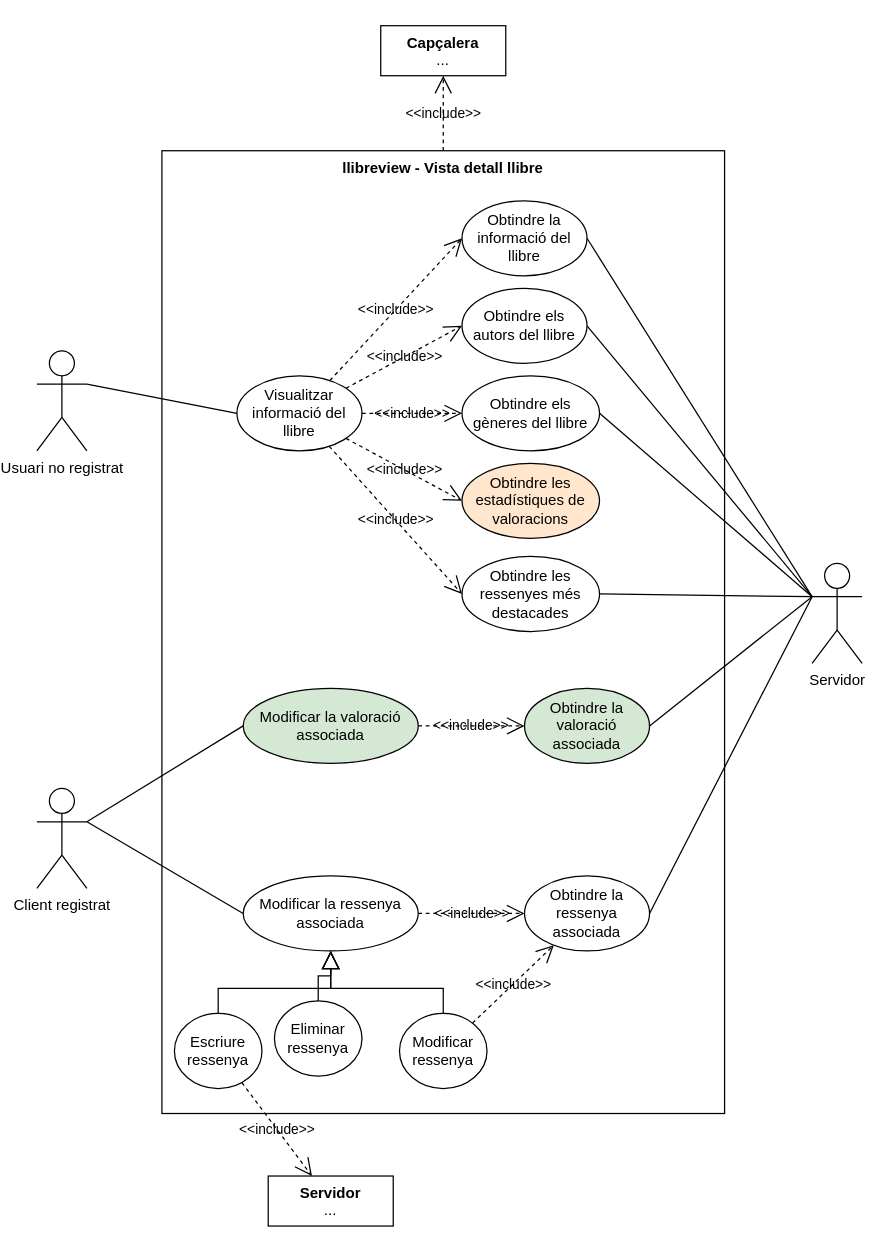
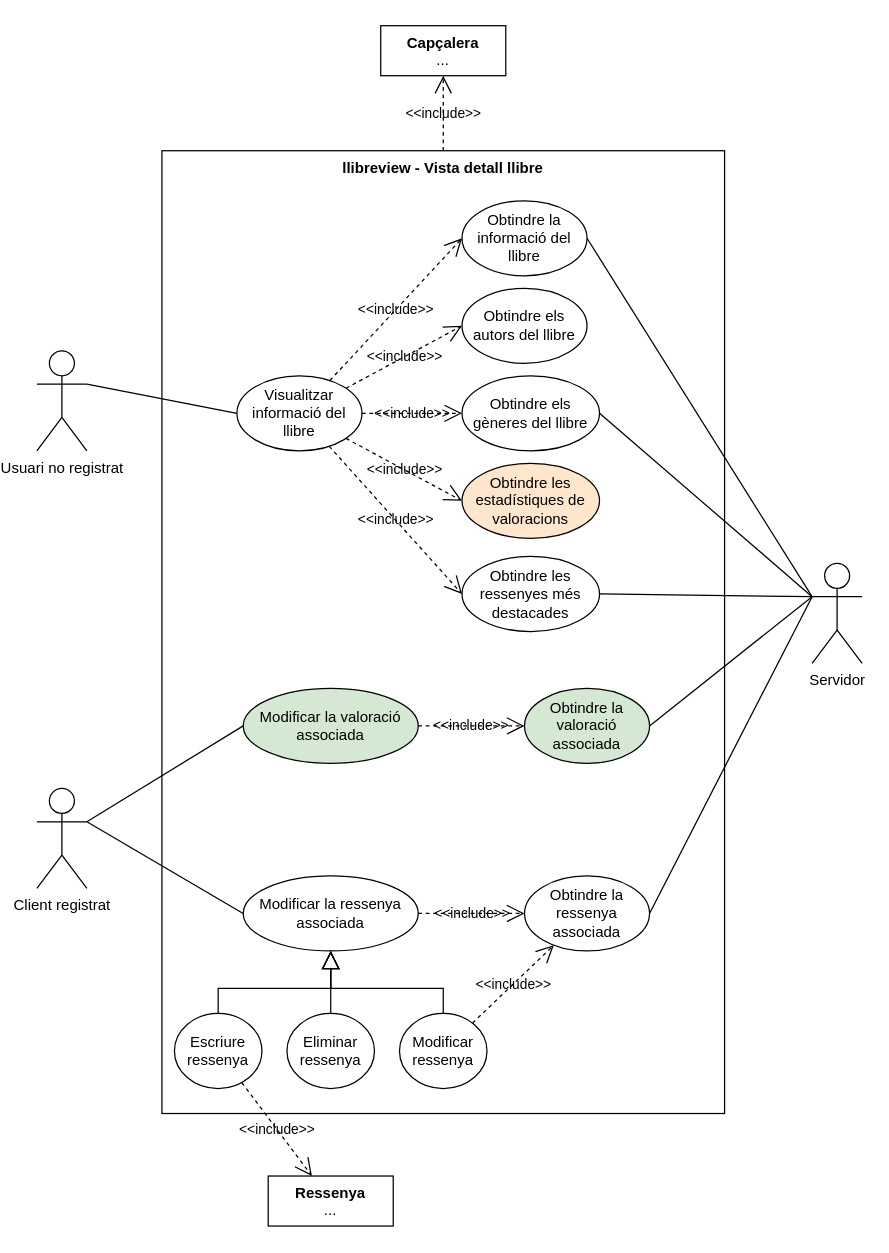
edge "Obtindre els autors del llibre" -- "Servidor": removed
node "Eliminar ressenya": moved (318, 1038) -> (331, 1051)
node "Servidor ...": label "Servidor ..." -> "Ressenya ..."
